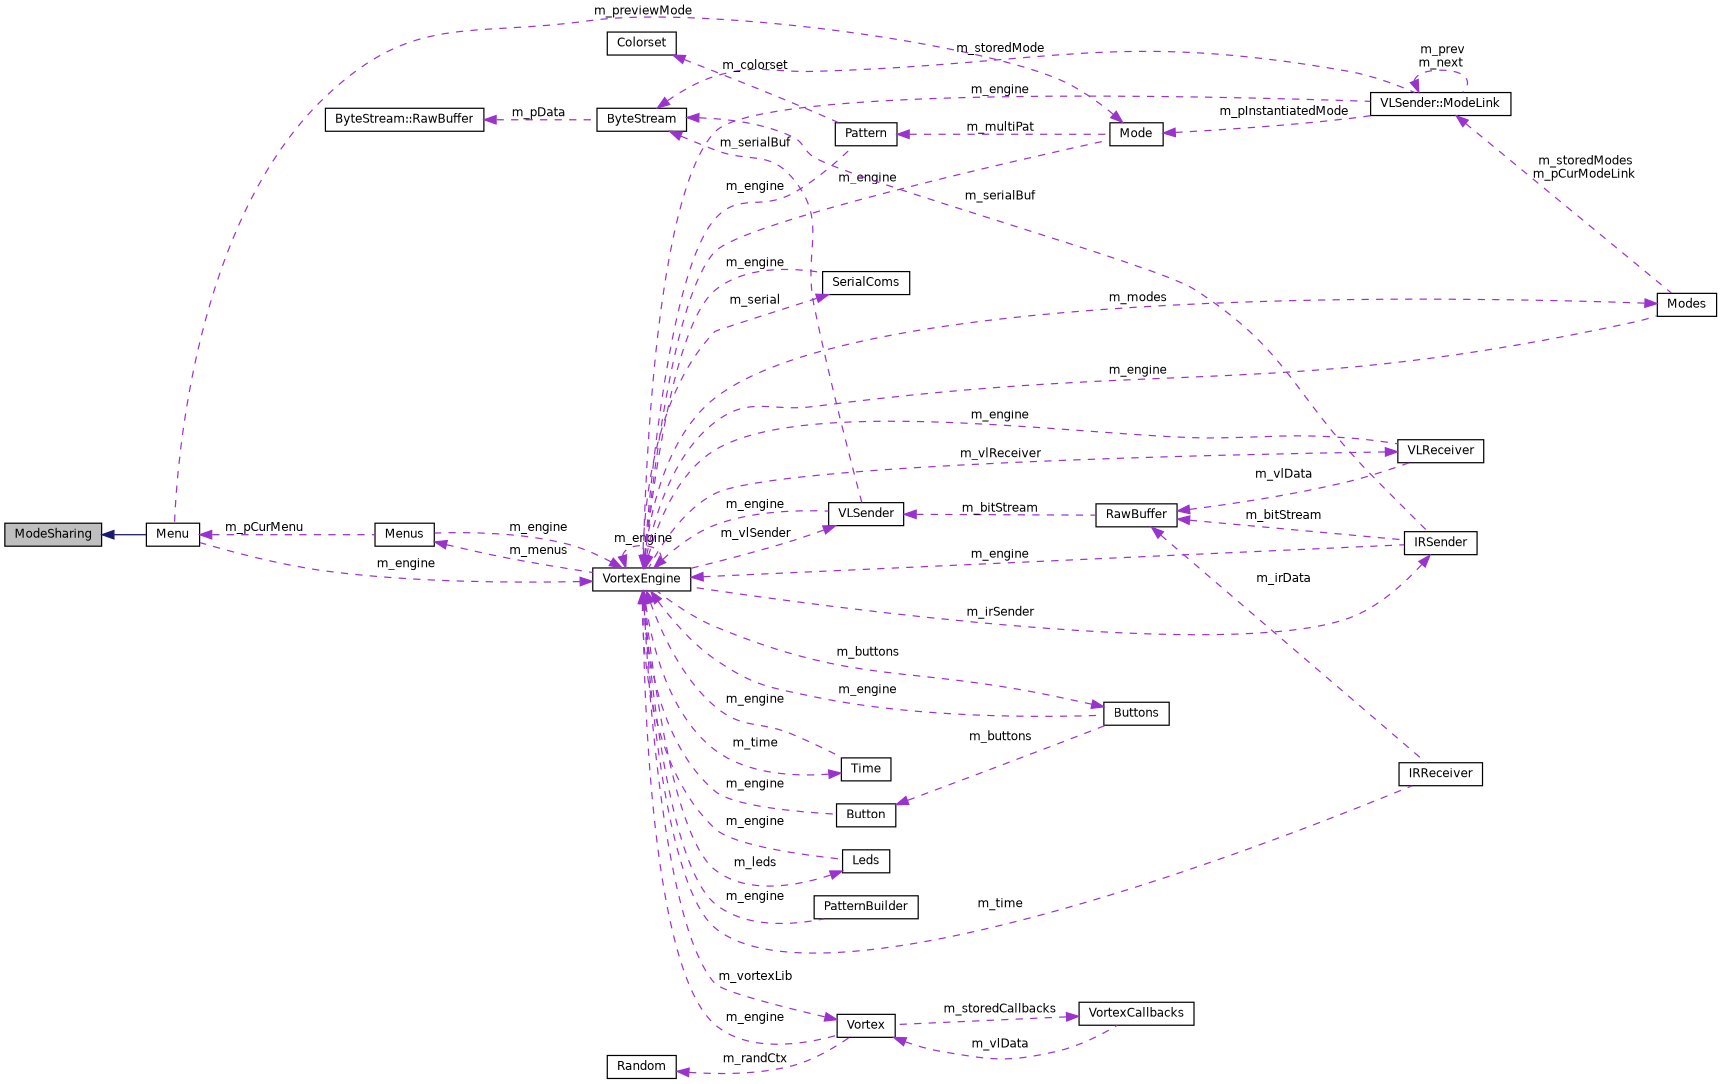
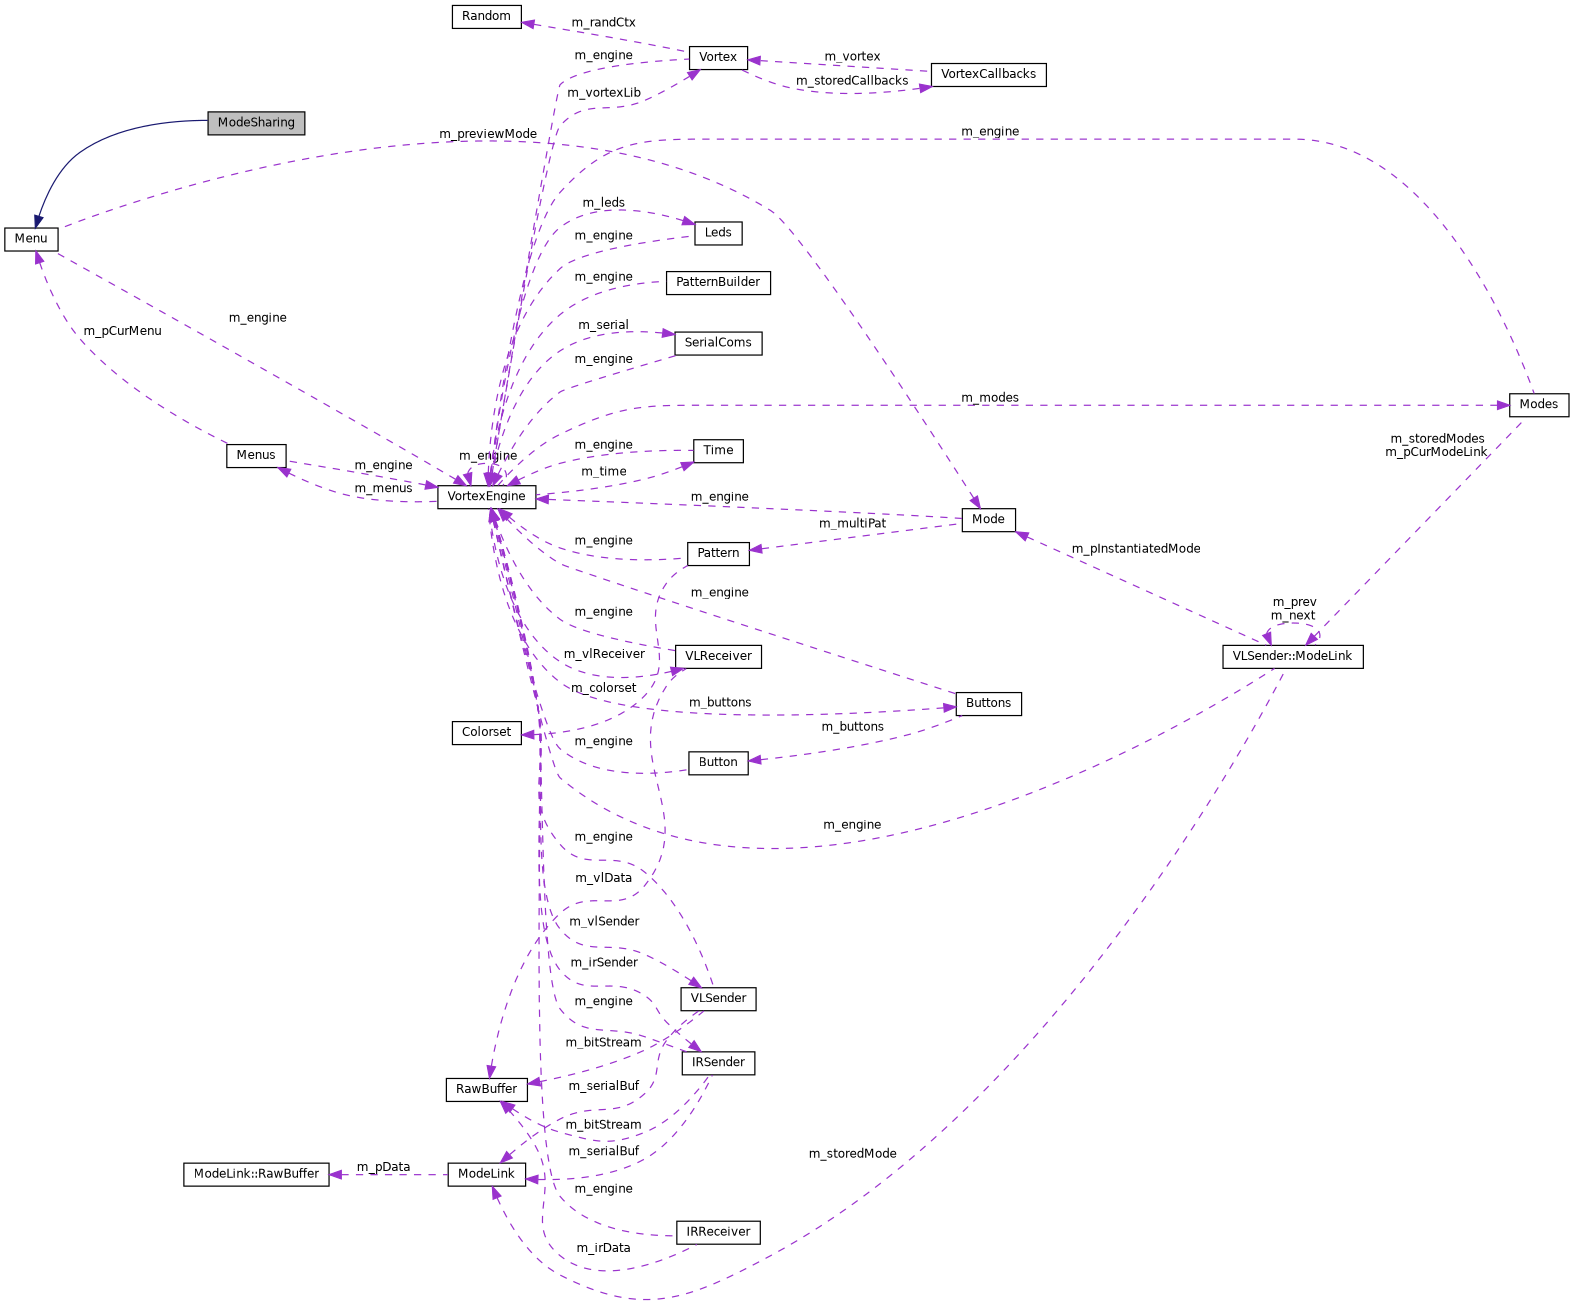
node "ByteStream::RawBuffer": label "ByteStream::RawBuffer" -> "ModeLink::RawBuffer"
node "ByteStream": label "ByteStream" -> "ModeLink"
edge "RawBuffer" -> "VLSender": reversed
edge "Menu" -> "ModeSharing": reversed
edge "IRReceiver" -> "VortexEngine": label " m_time" -> " m_engine"
edge "VortexCallbacks" -> "Vortex": label " m_vlData" -> " m_vortex"
